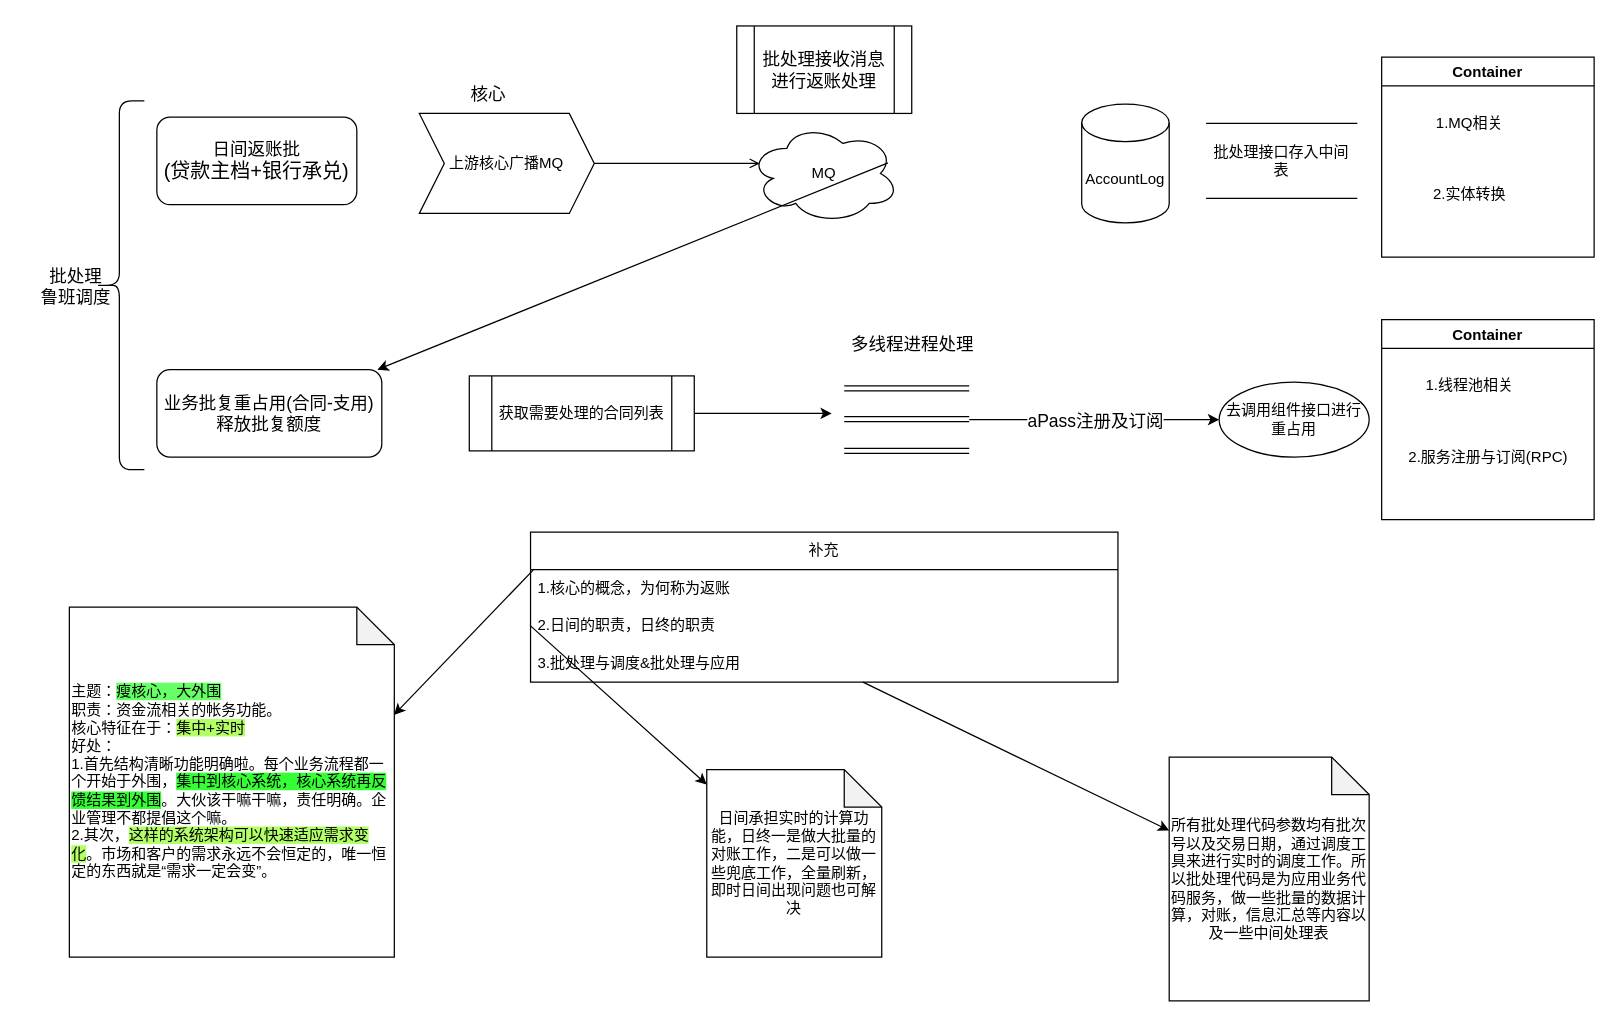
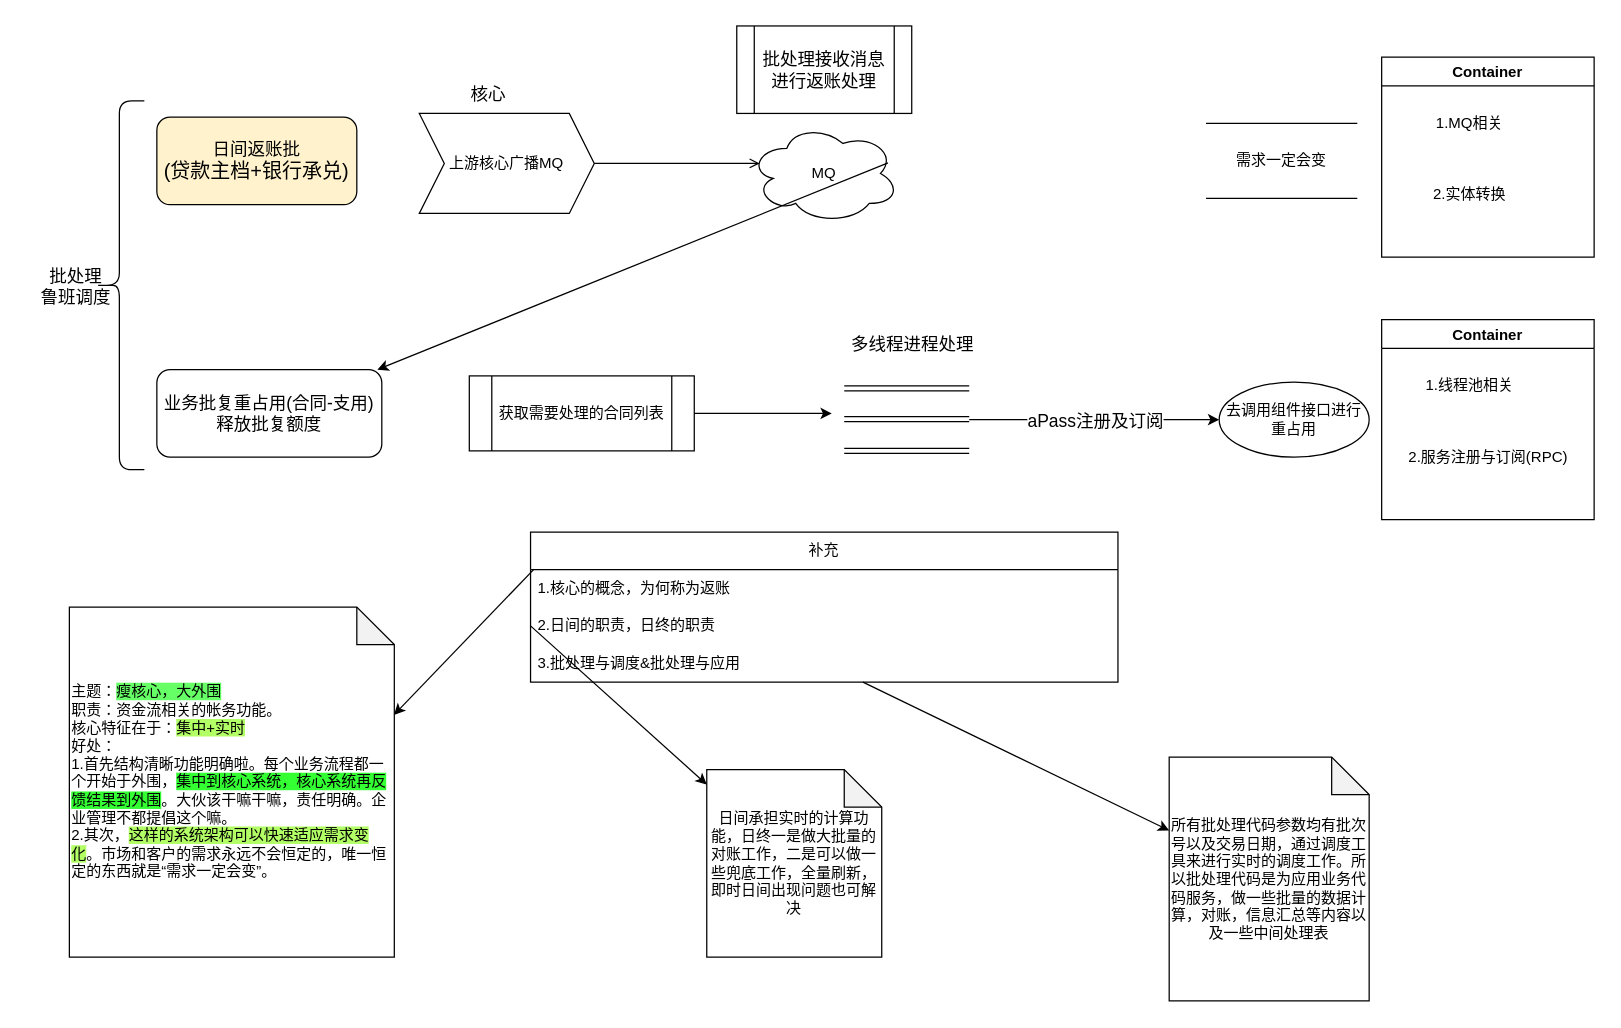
node "日间返账批 (贷款主档+银行承兑)": fillcolor #ffffff -> #fff2cc
node "批处理接口存入中间表": label "批处理接口存入中间表" -> "需求一定会变"
node "AccountLog": removed
